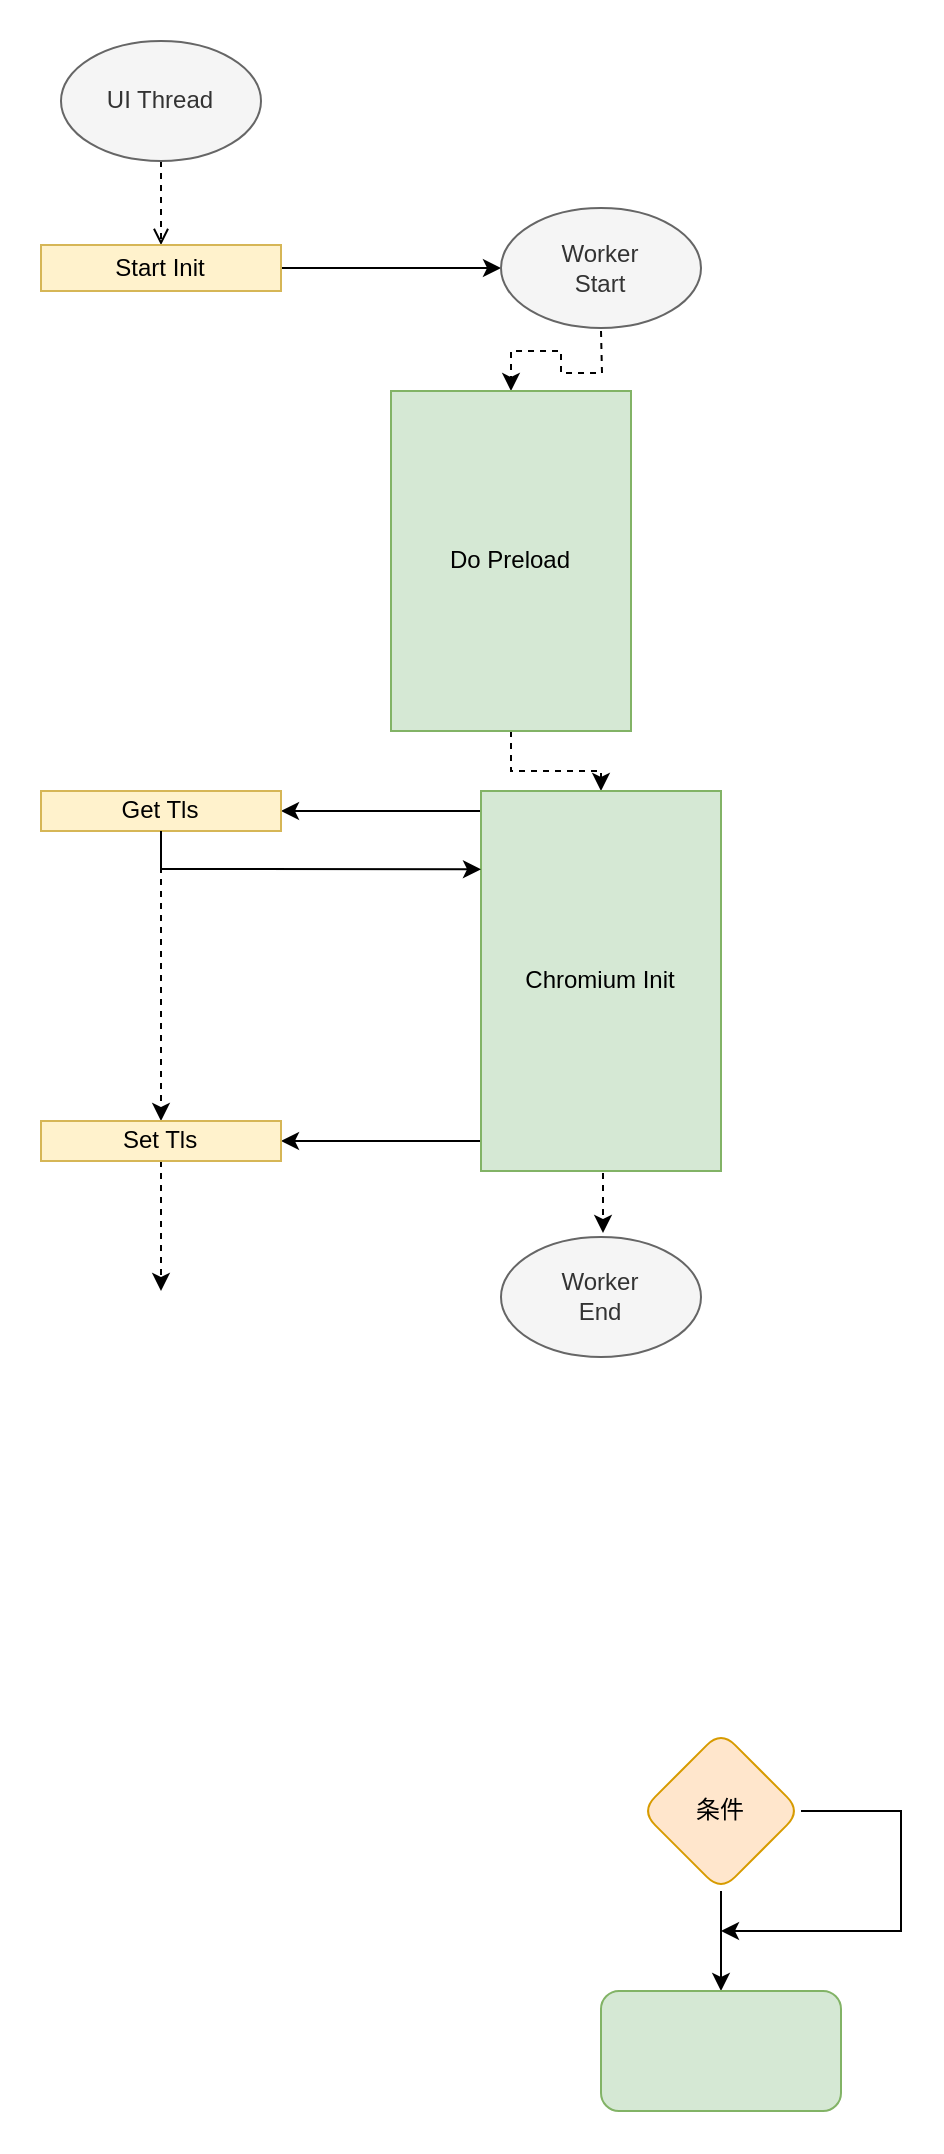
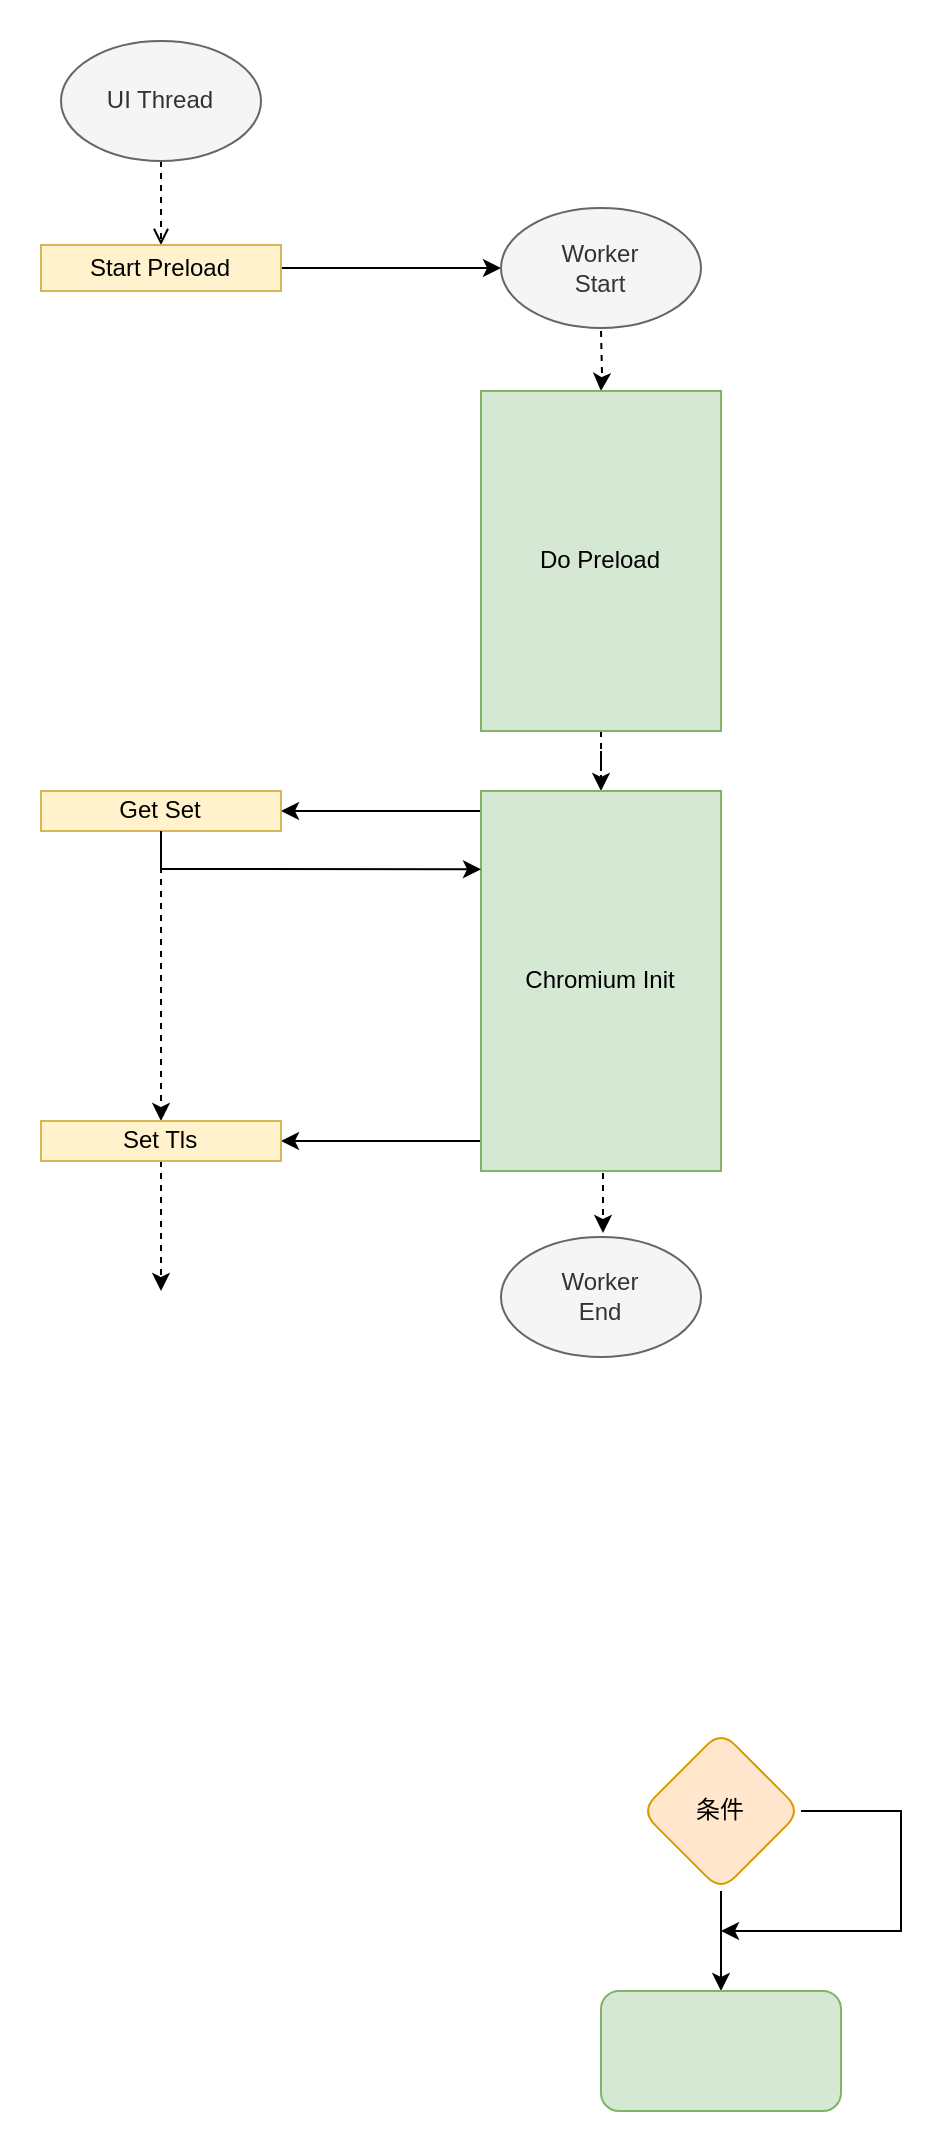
node "Start Init": label "Start Init" -> "Start Preload"
node "Do Preload": moved (511, 561) -> (601, 561)
node "Get Tls": label "Get Tls" -> "Get Set"
